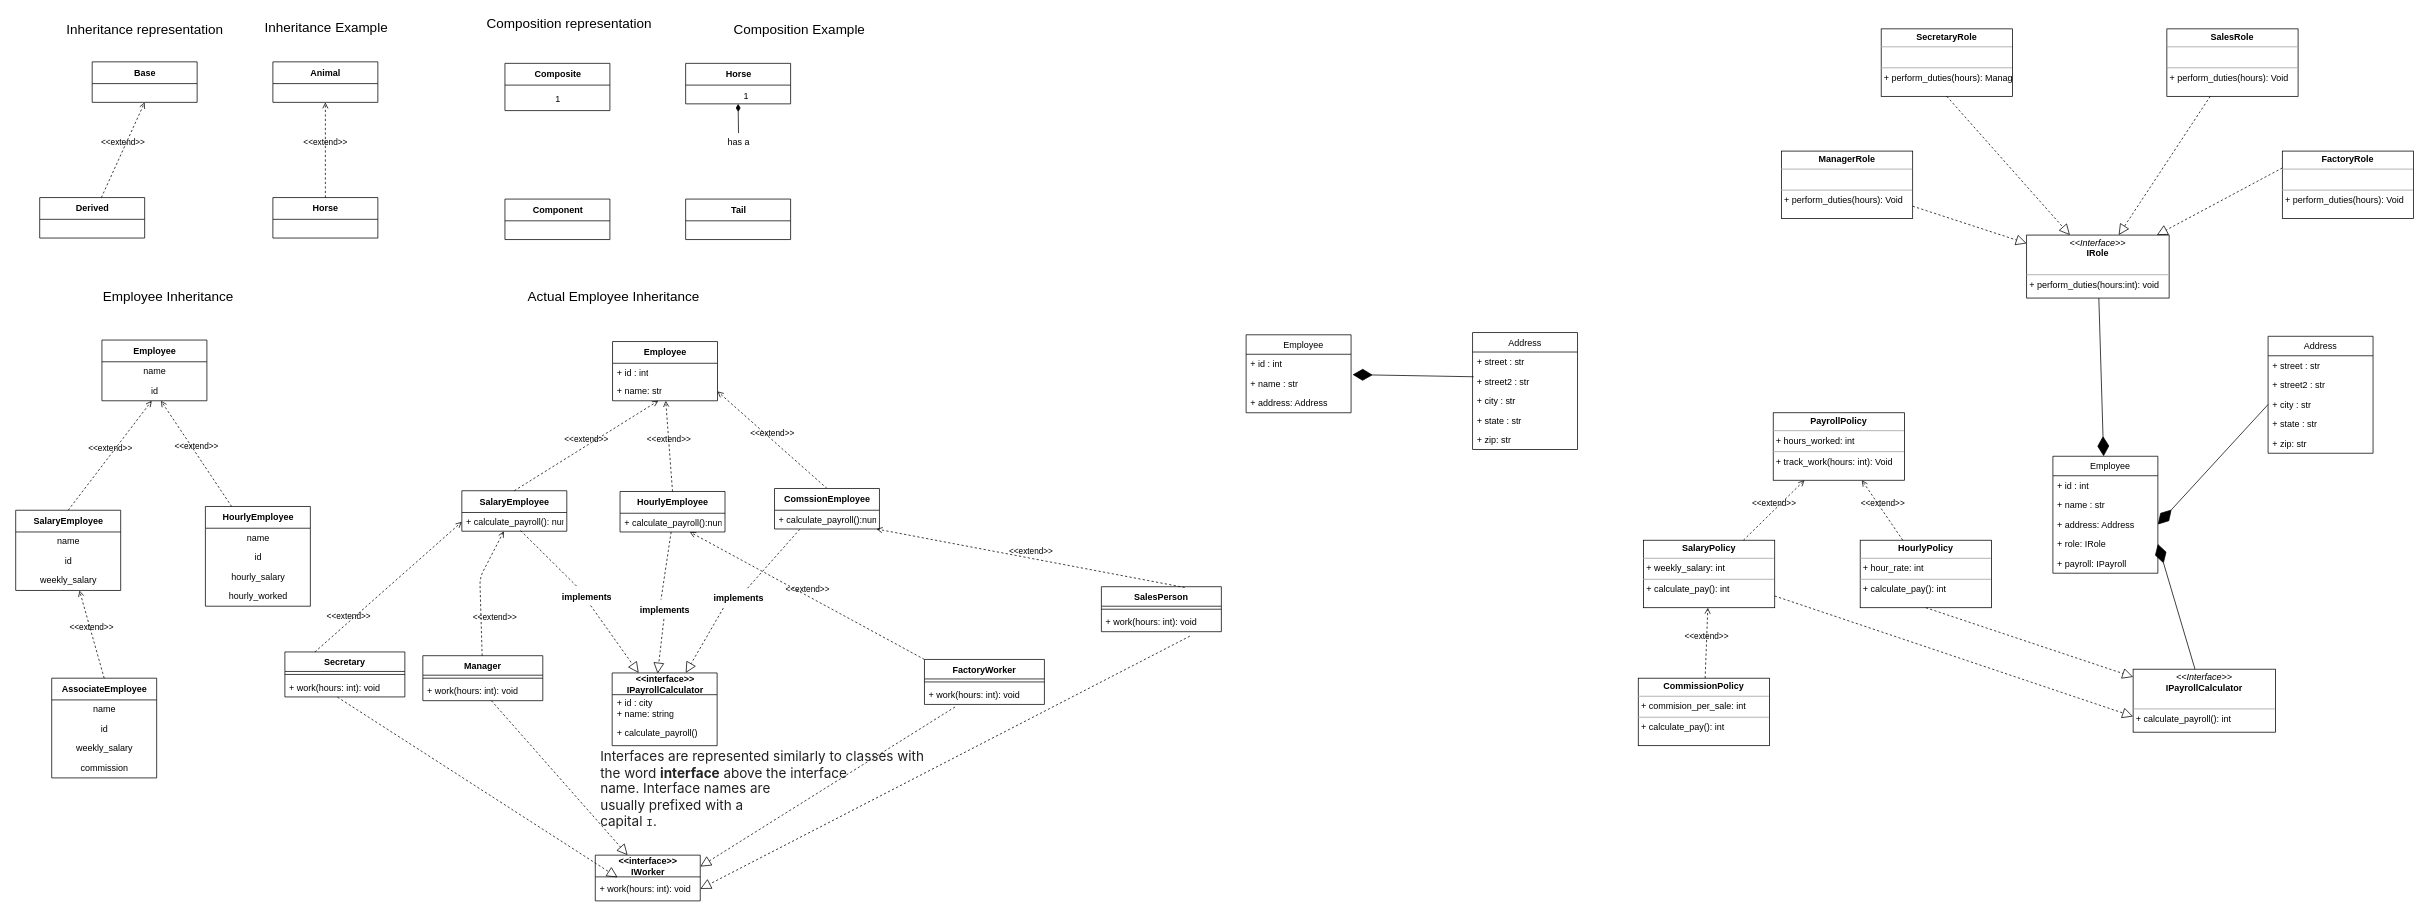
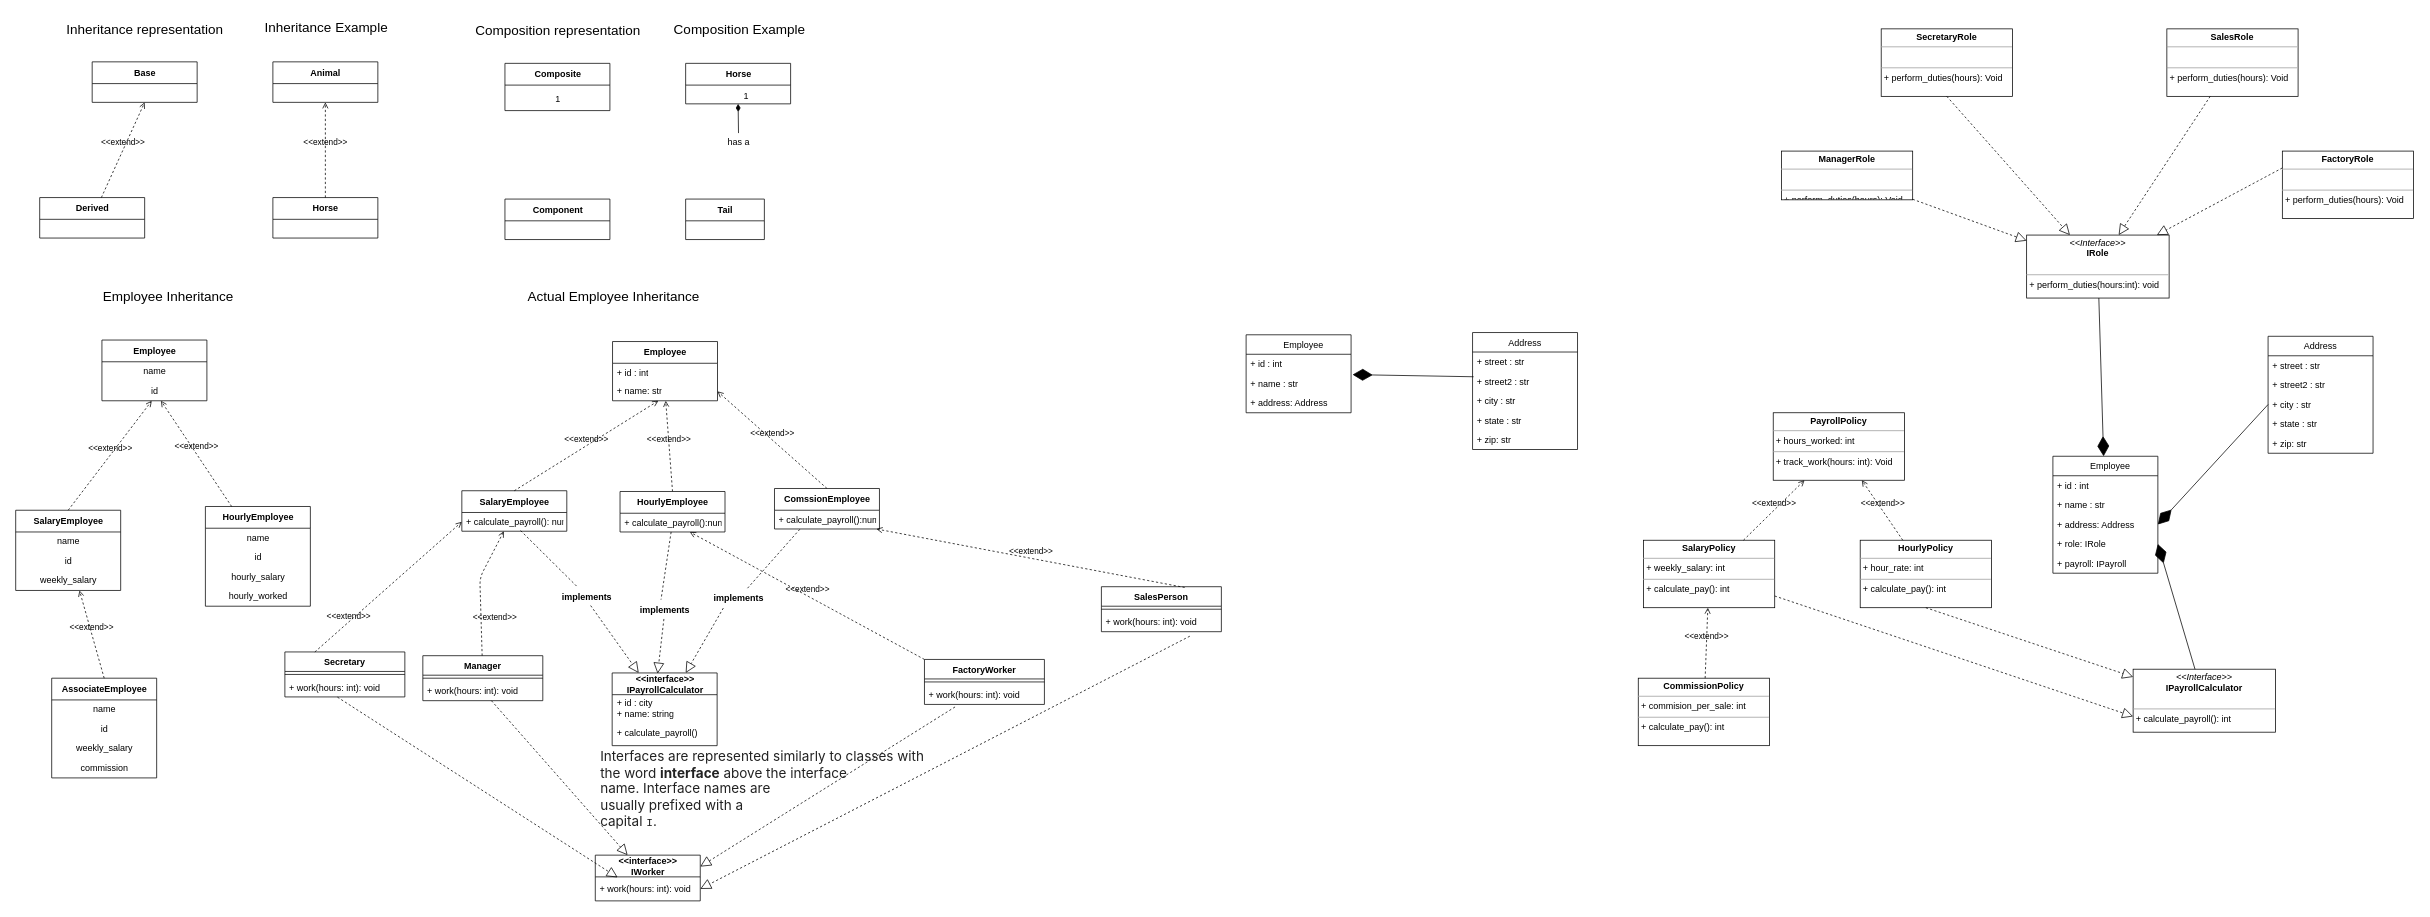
node "Composition representation": moved (569, 24) -> (558, 31)
node "Composition Example": moved (799, 30) -> (739, 30)
node "SecretaryRole + perform_duties(hours): Manager": label "SecretaryRole + perform_duties(hours): Manager" -> "SecretaryRole + perform_duties(hours): Void"
node "ManagerRole + perform_duties(hours): Void": size 131x68 -> 131x49
node "Tail": size 105x41 -> 79x41
